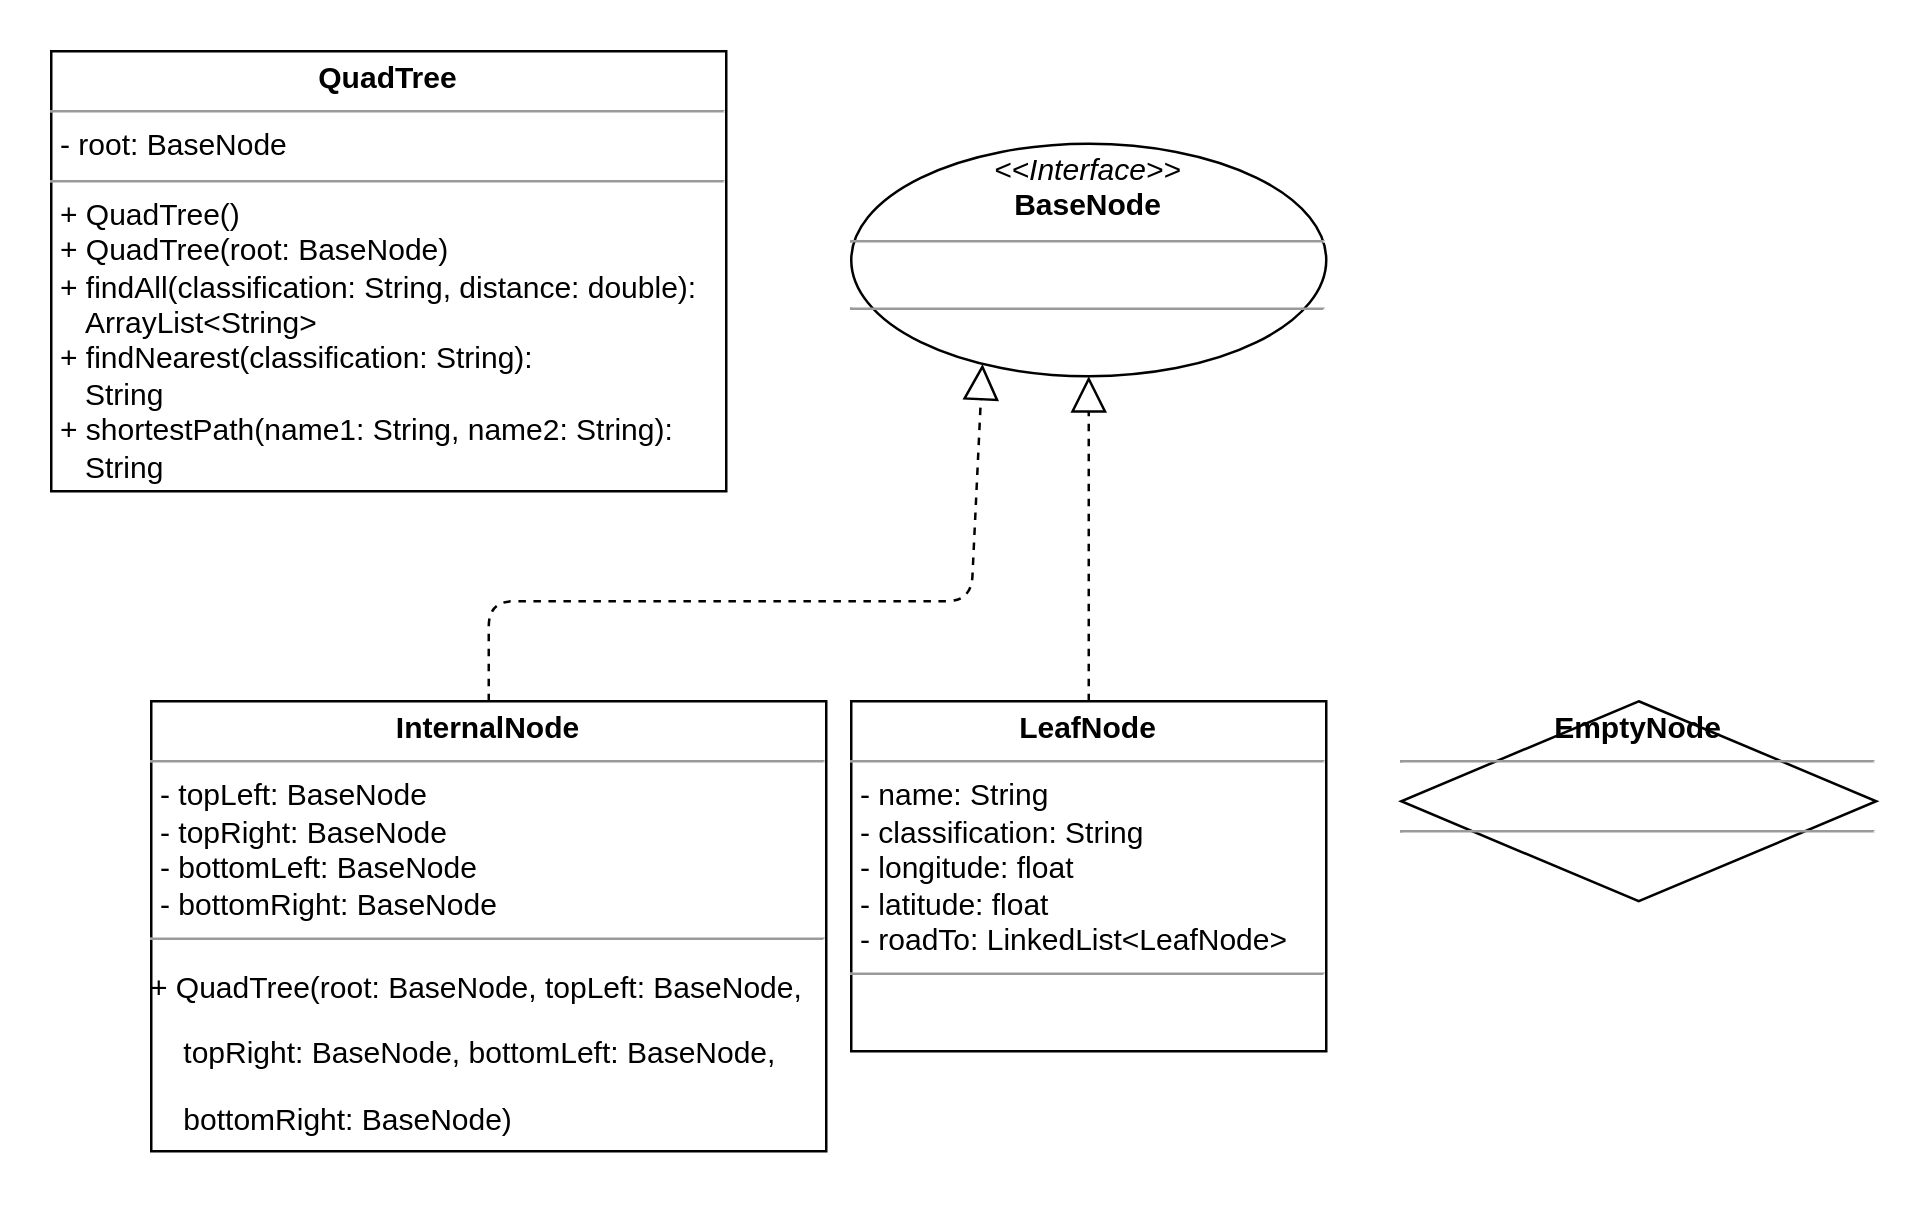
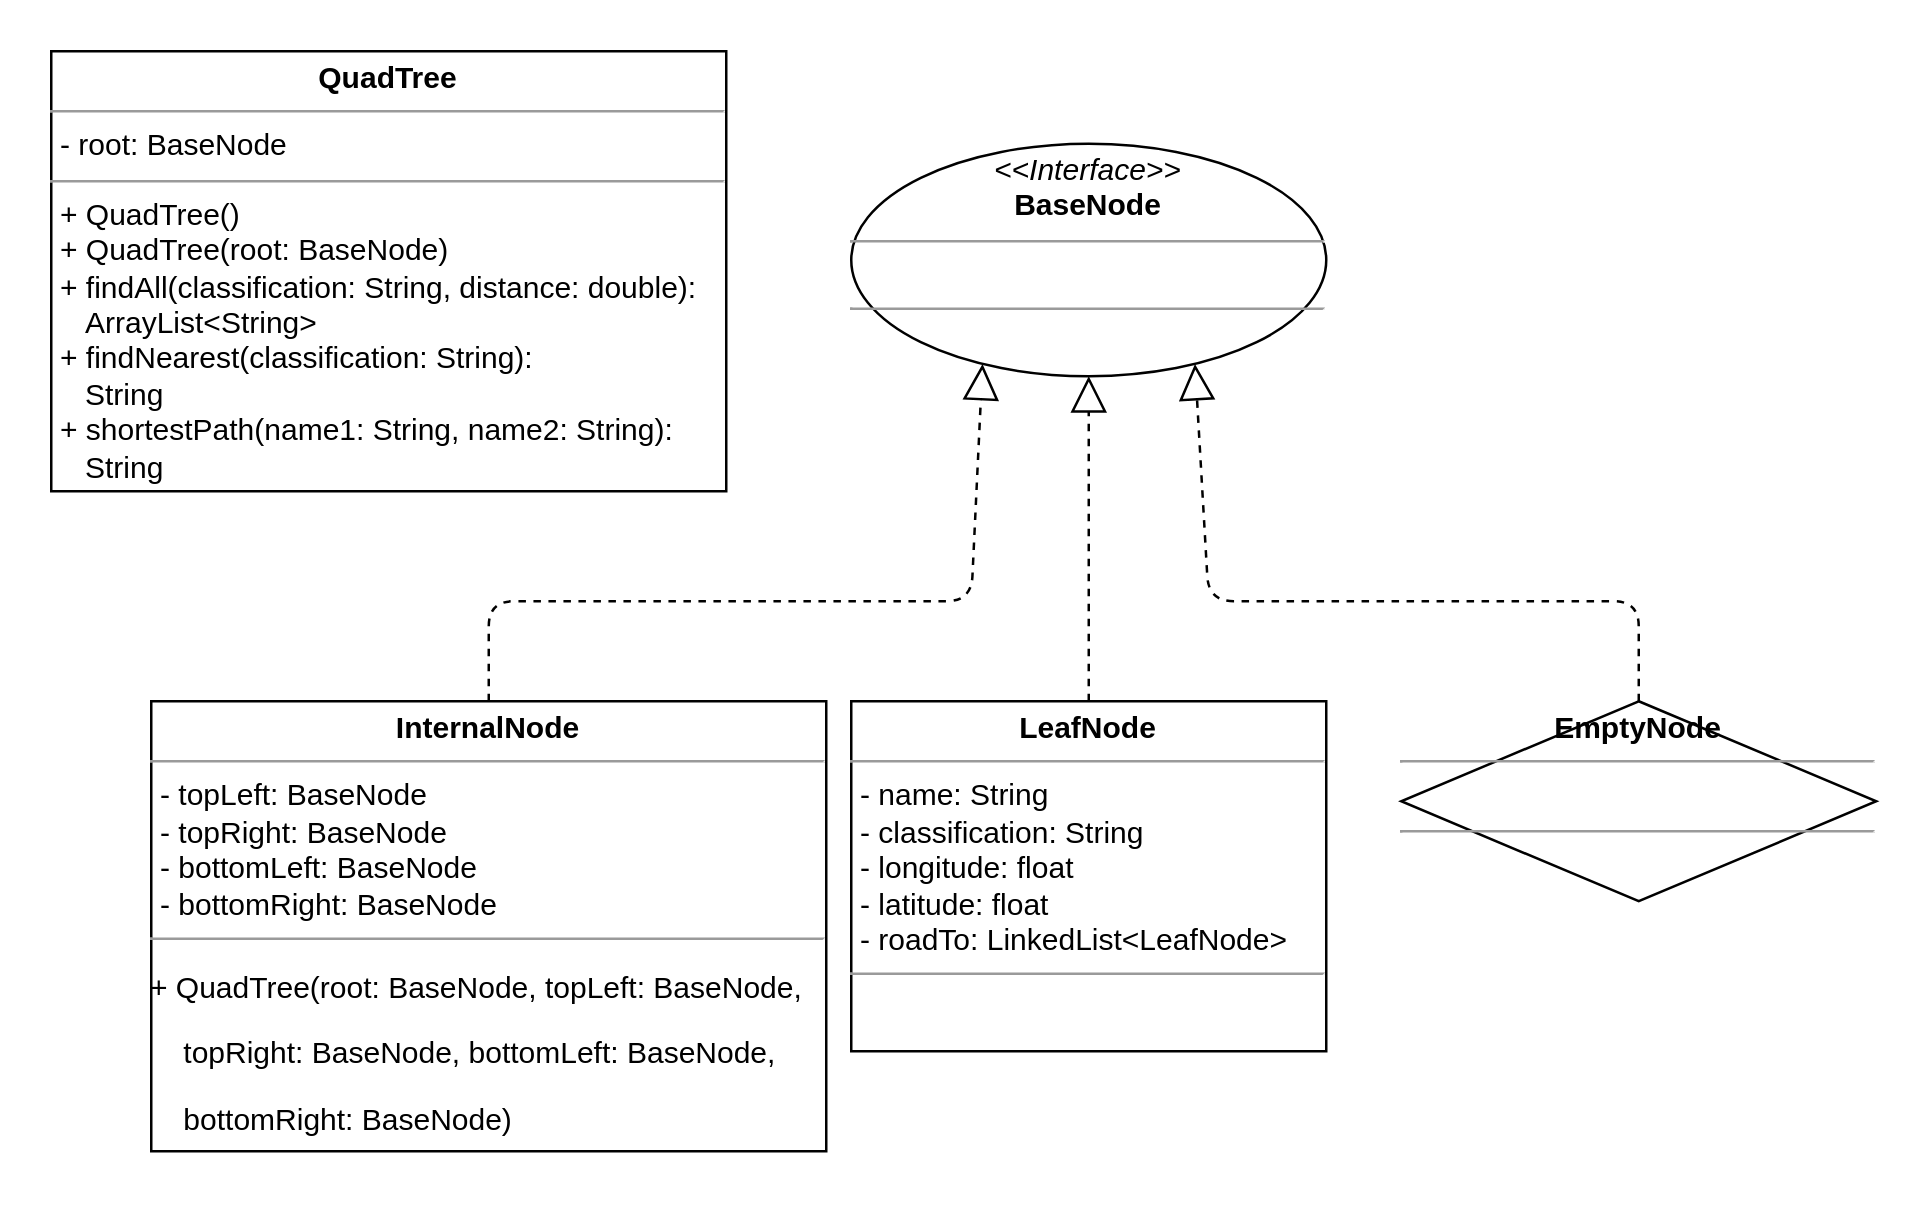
edge "EmptyNode" -> "<<Interface>> BaseNode": added
